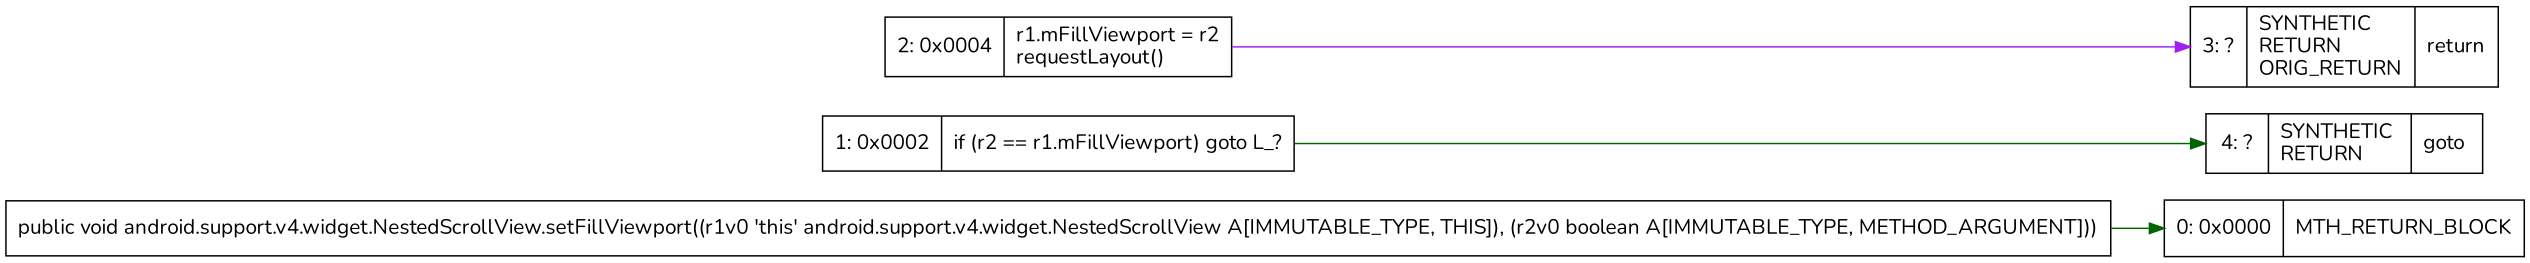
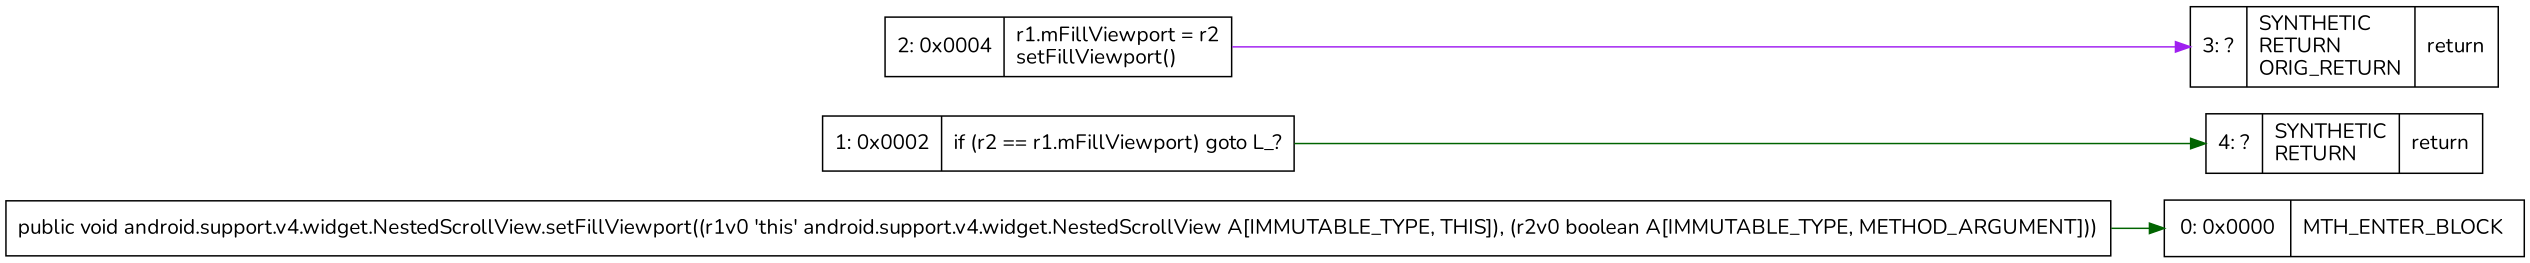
node "2: 0x0004": text "requestLayout()" -> "setFillViewport()"
node "4: ?": text "goto" -> "return"
node "0: 0x0000": text "MTH_RETURN_BLOCK" -> "MTH_ENTER_BLOCK"
